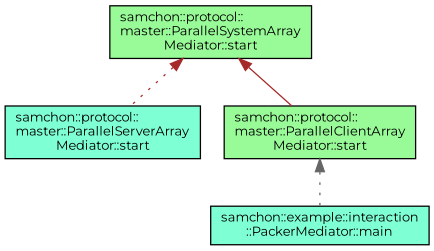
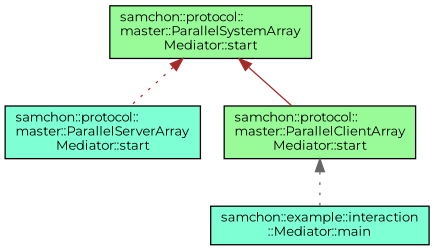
node "samchon::example::interaction ::PackerMediator::main": label "samchon::example::interaction ::PackerMediator::main" -> "samchon::example::interaction ::Mediator::main"
